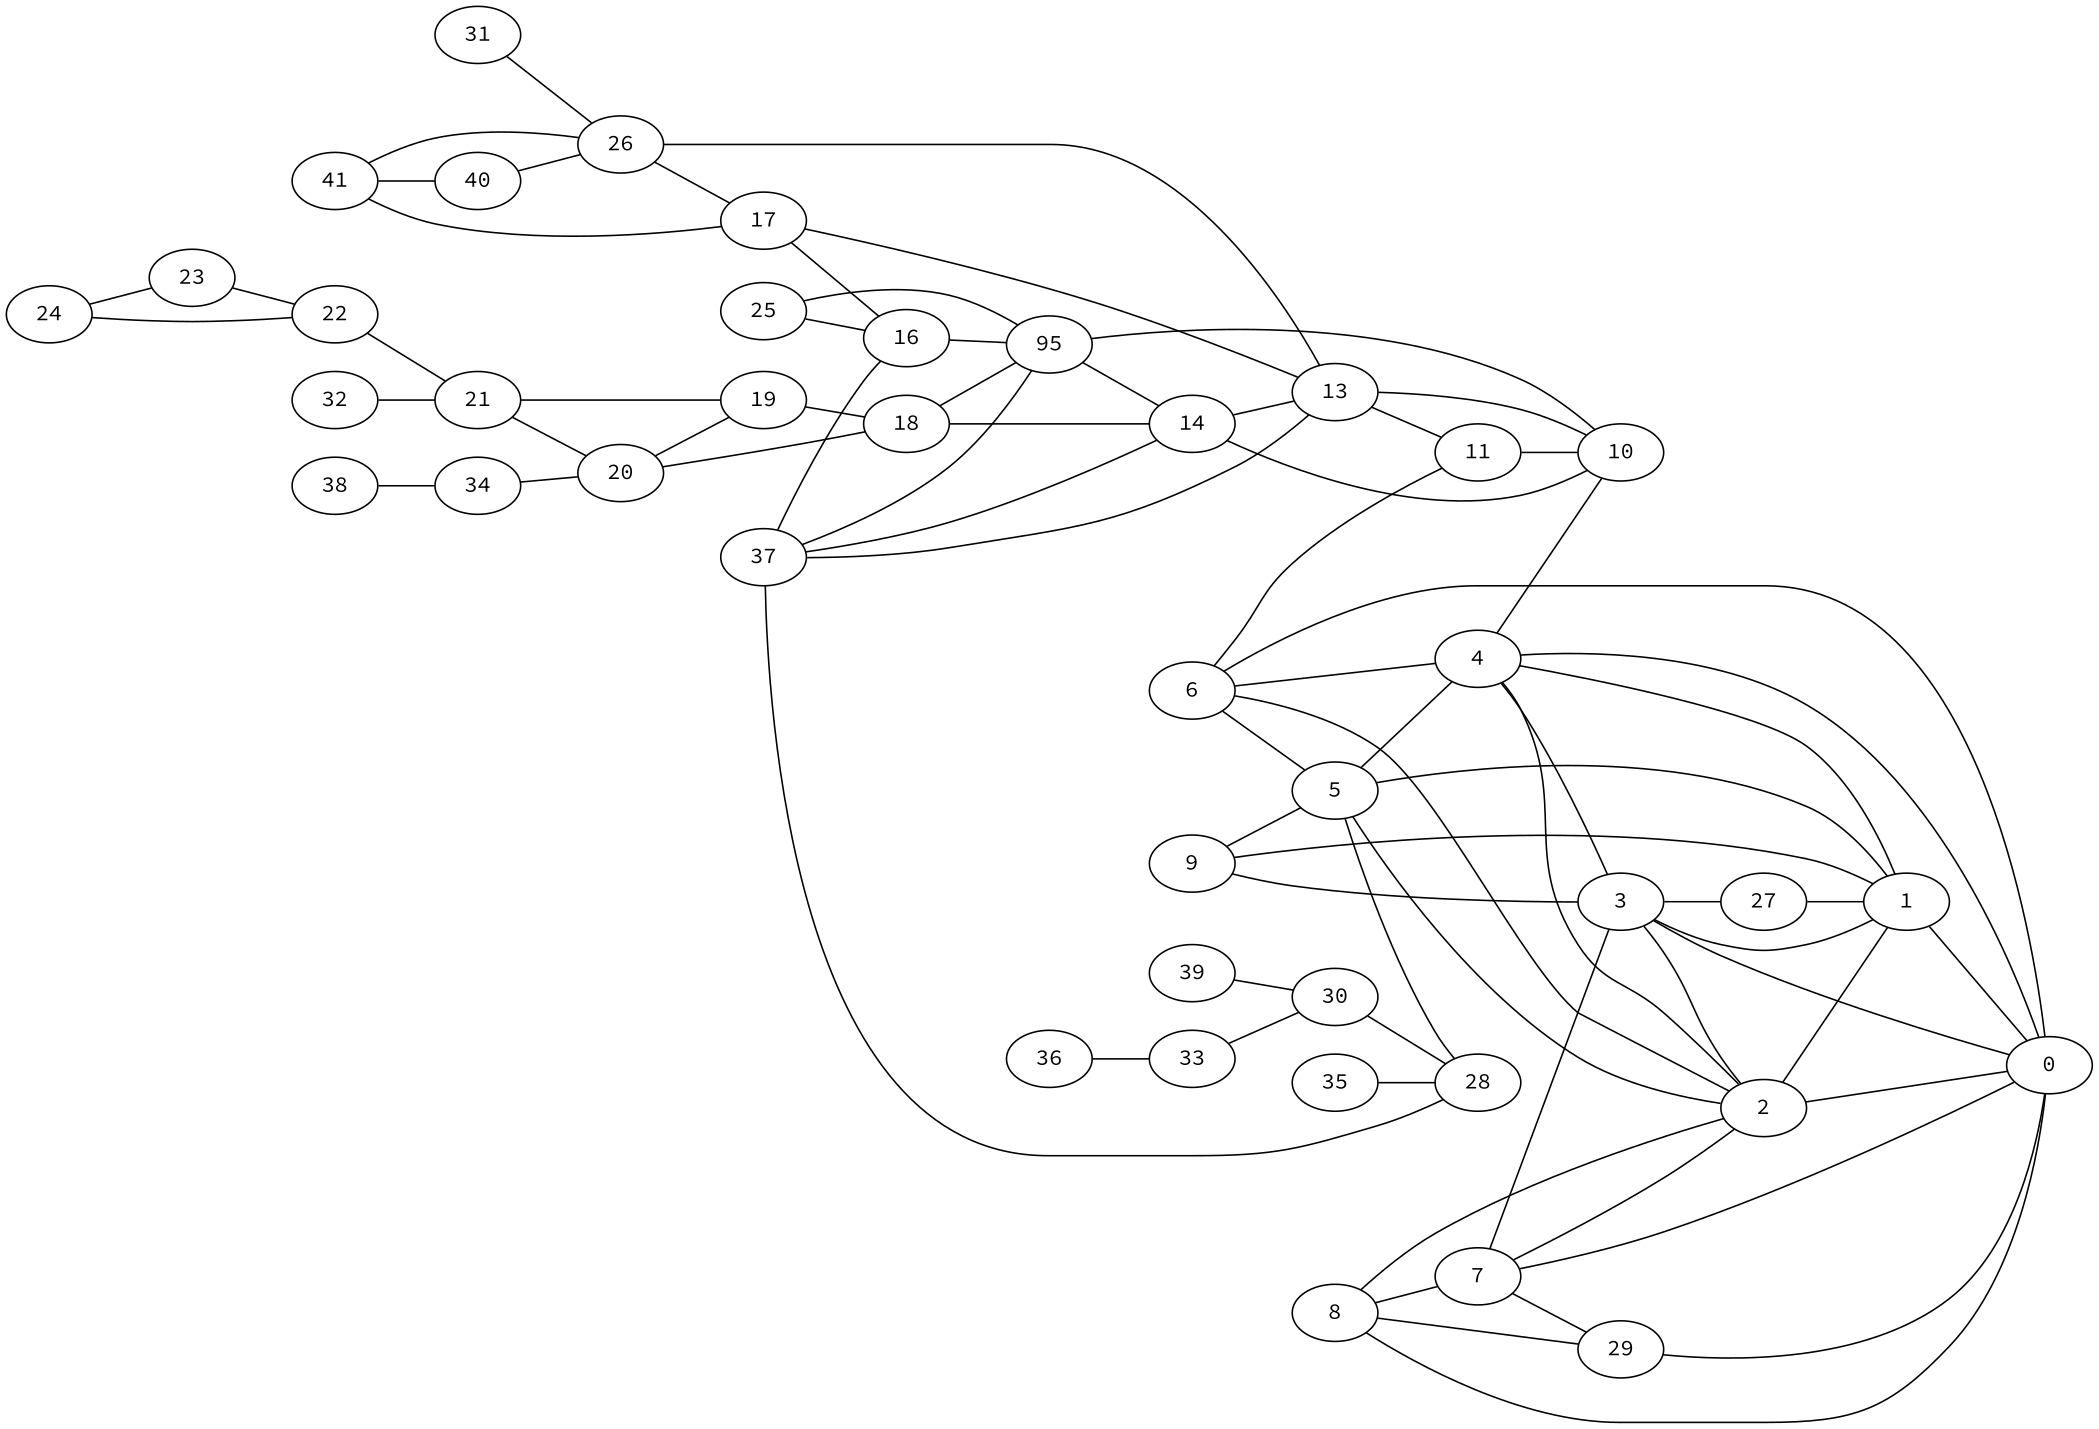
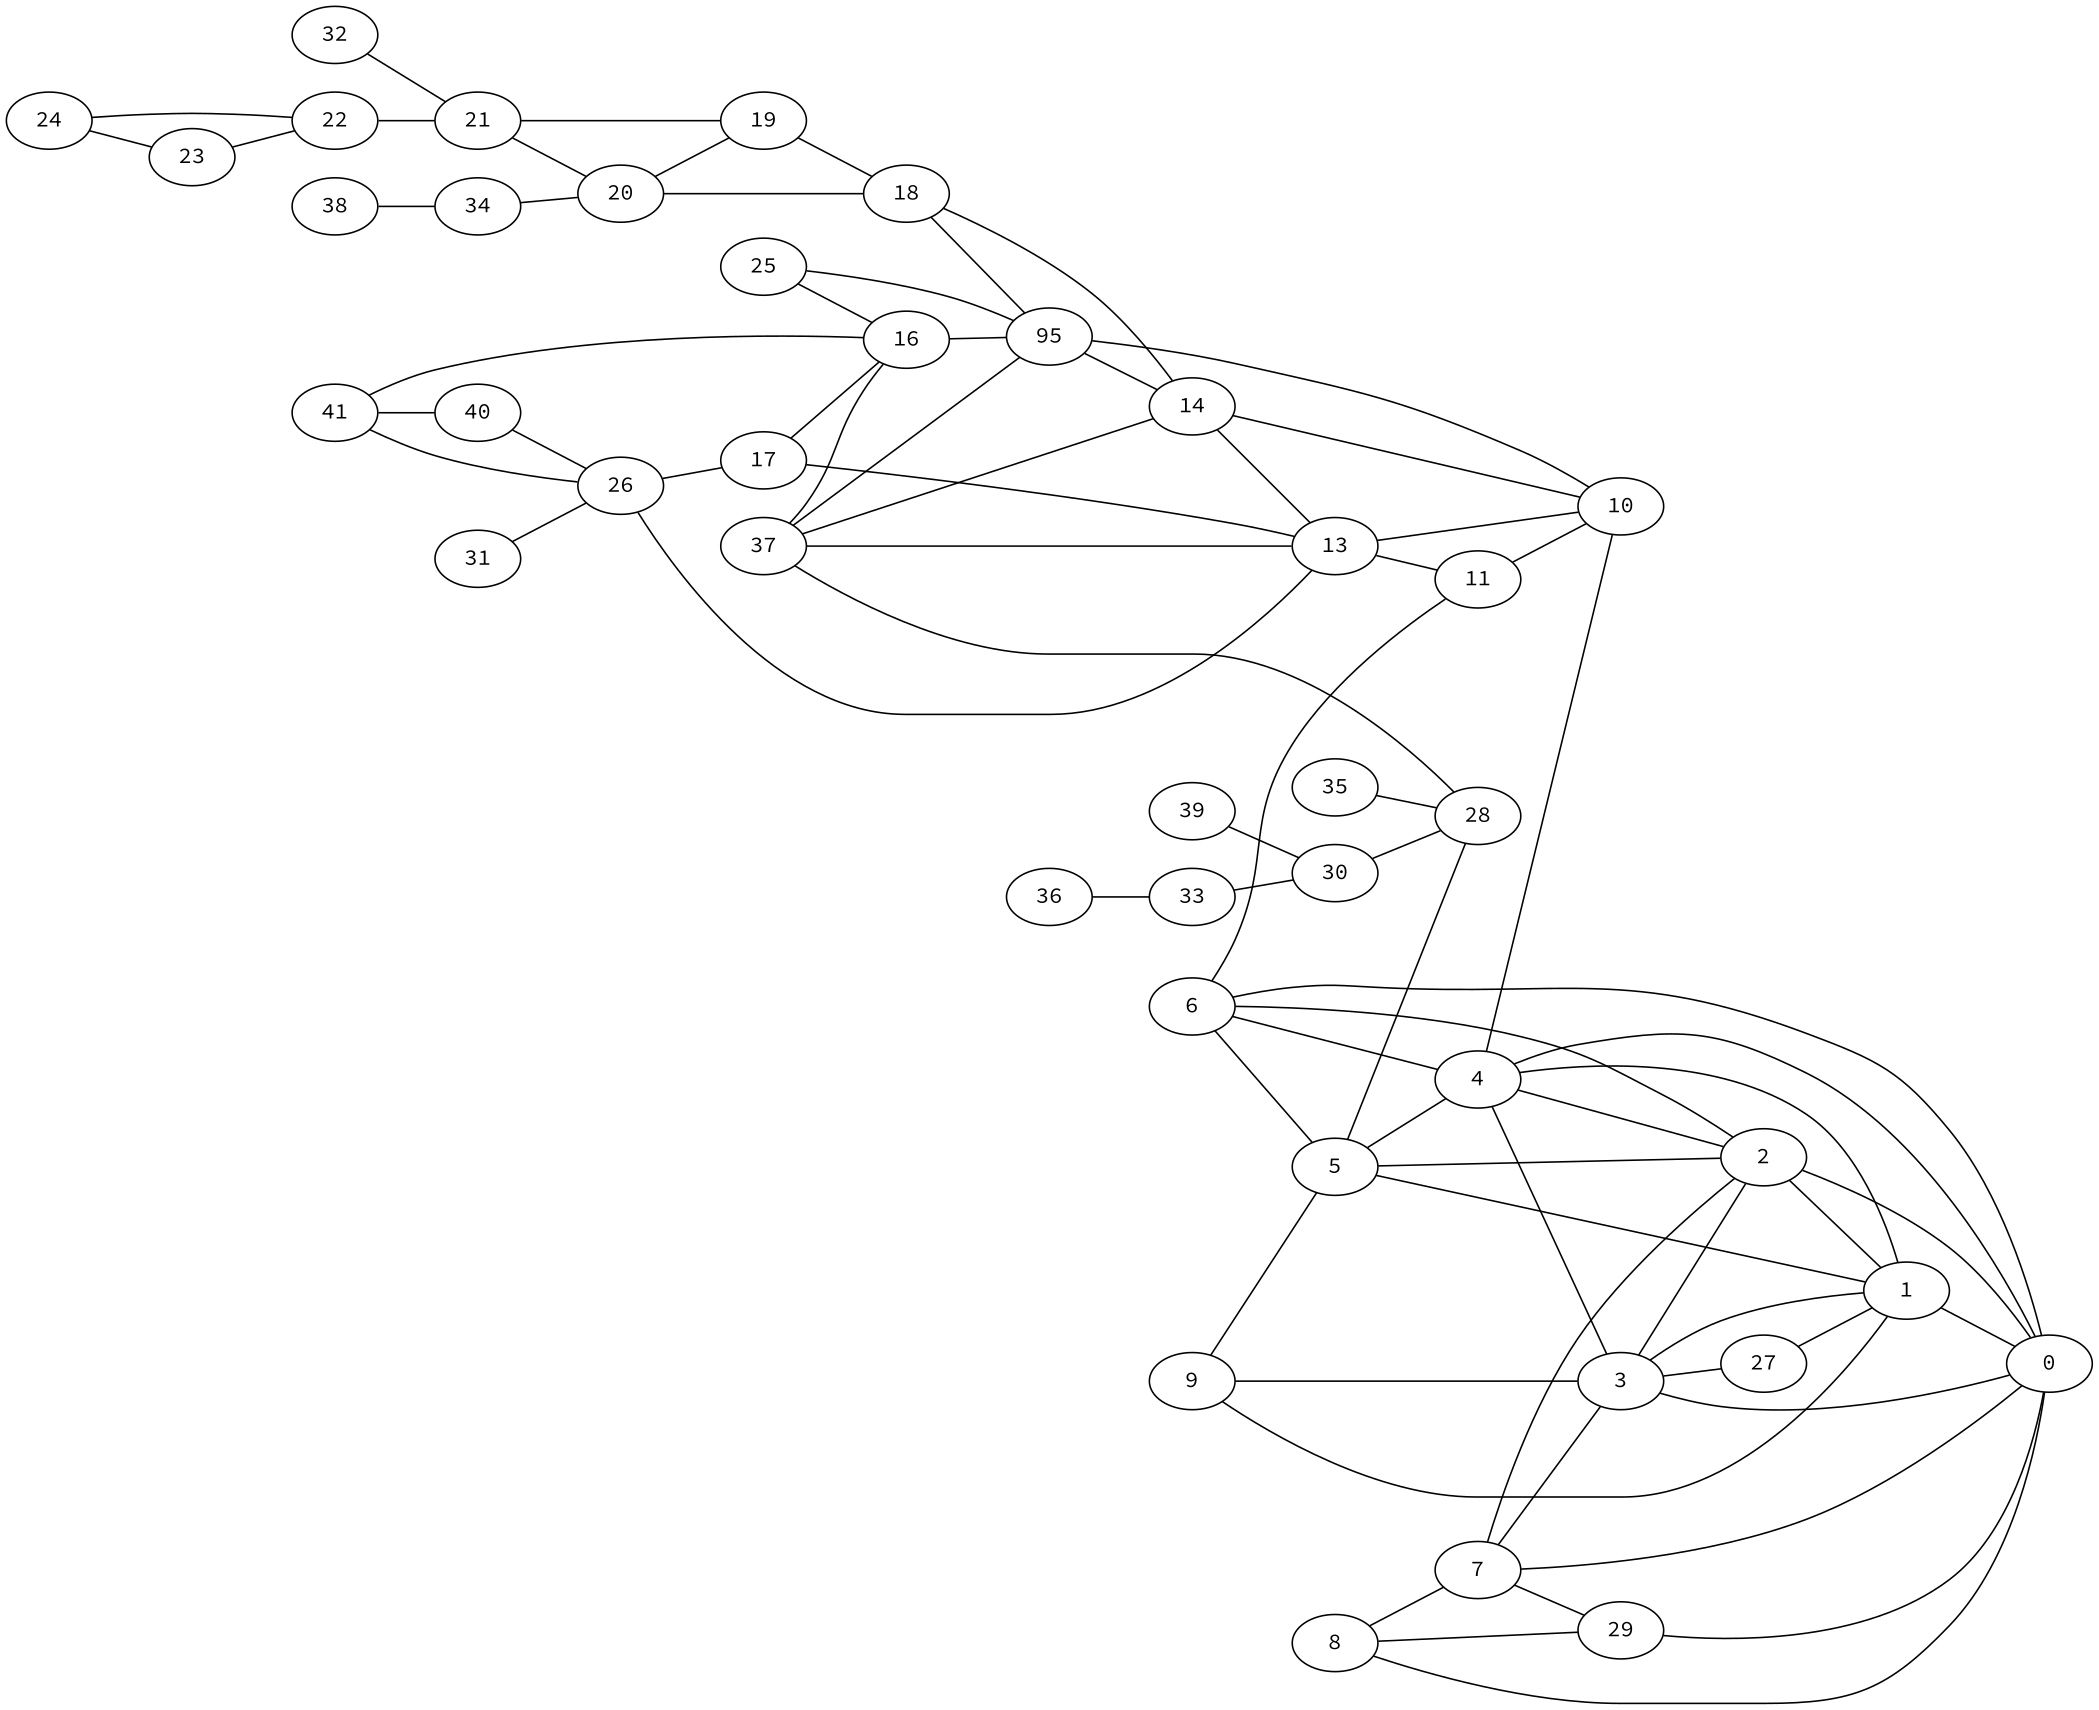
edge "41" -- "17": now "41" -- "16"
edge "2" -- "8": removed
